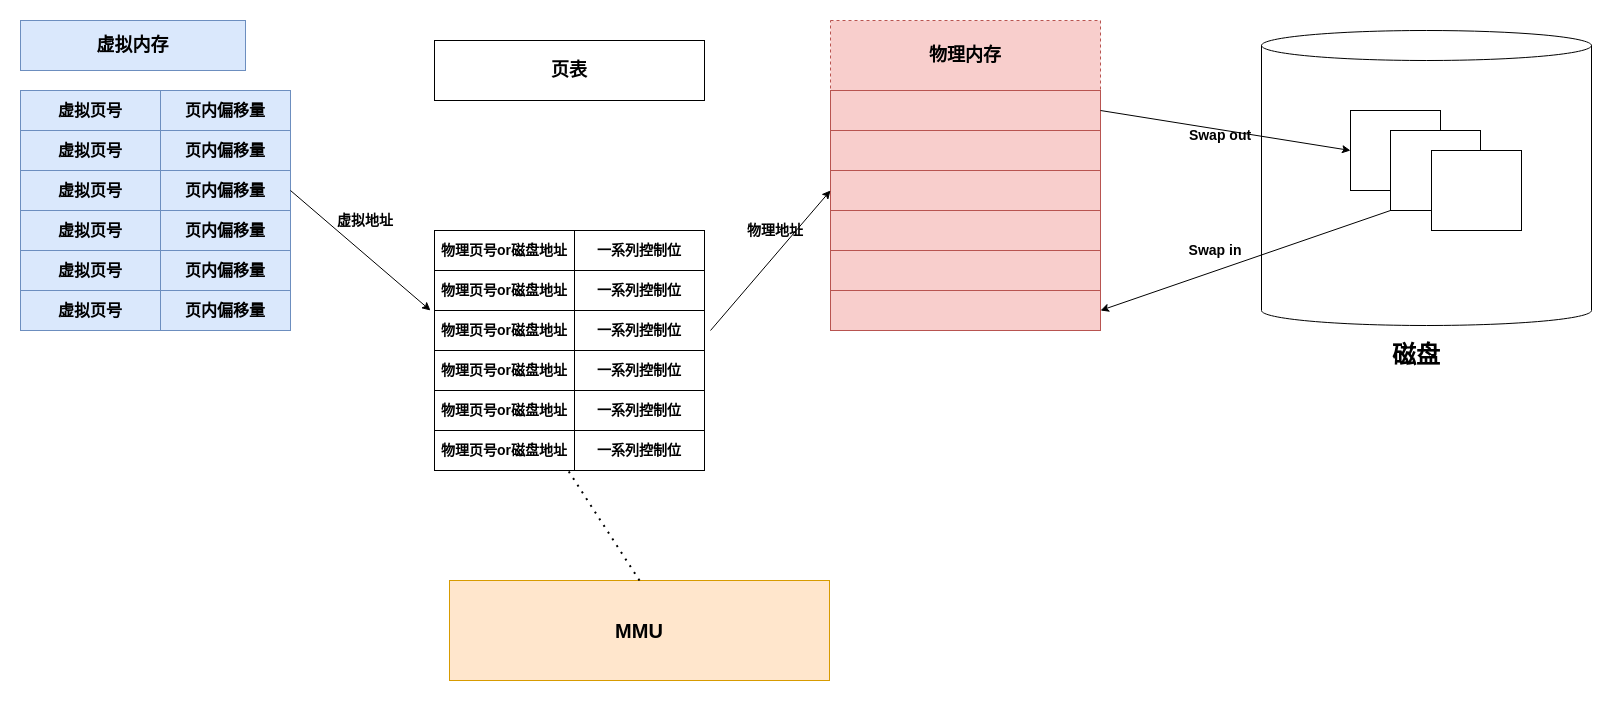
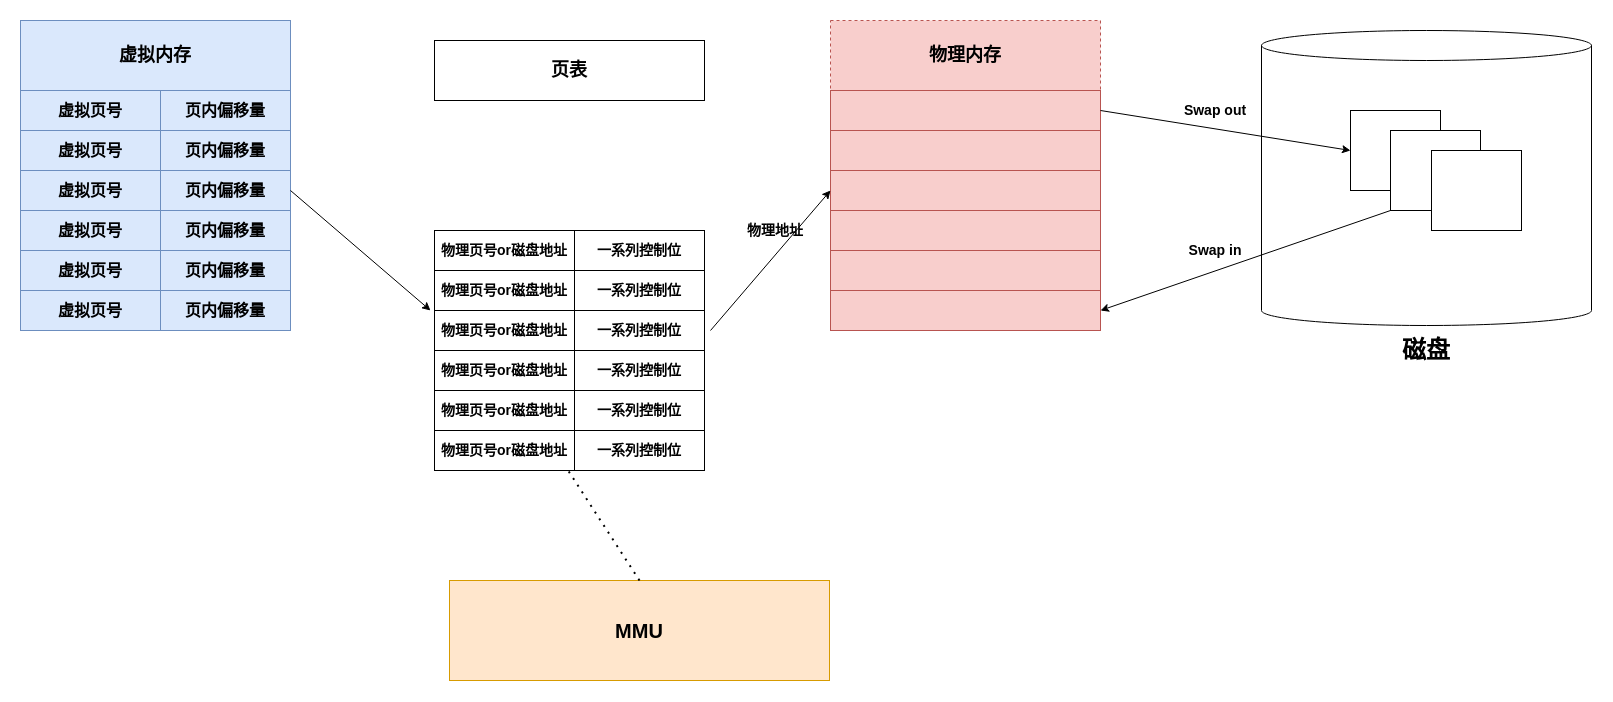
node "虚拟内存": size 225x50 -> 270x70
node "Swap out": moved (1221, 136) -> (1216, 111)
node "虚拟地址": removed
node "磁盘": moved (1417, 356) -> (1427, 351)
